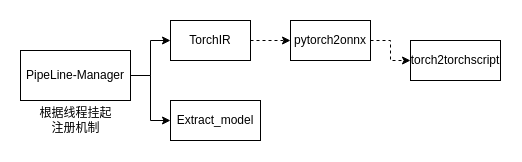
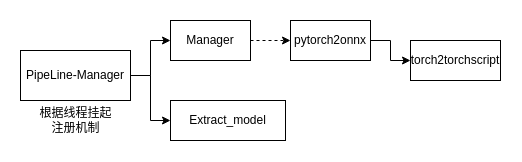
node "TorchIR": label "TorchIR" -> "Manager"
edge "pytorch2onnx" -> "torch2torchscript": style dashed -> solid
node "Extract_model": size 90x40 -> 115x40
